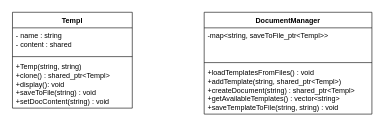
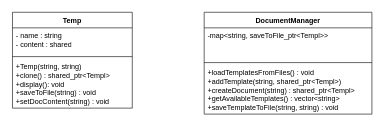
node "Templ": label "Templ" -> "Temp"
